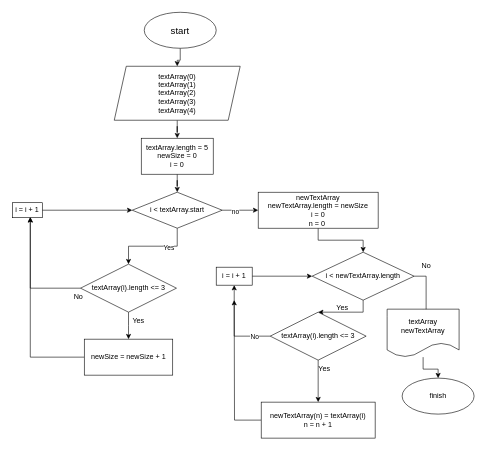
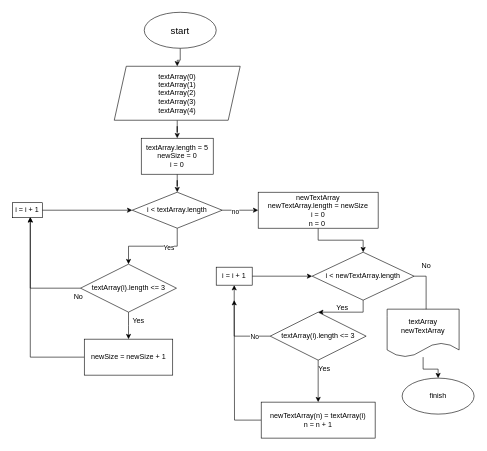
node "i < textArray.start": label "i < textArray.start" -> "i < textArray.length"
